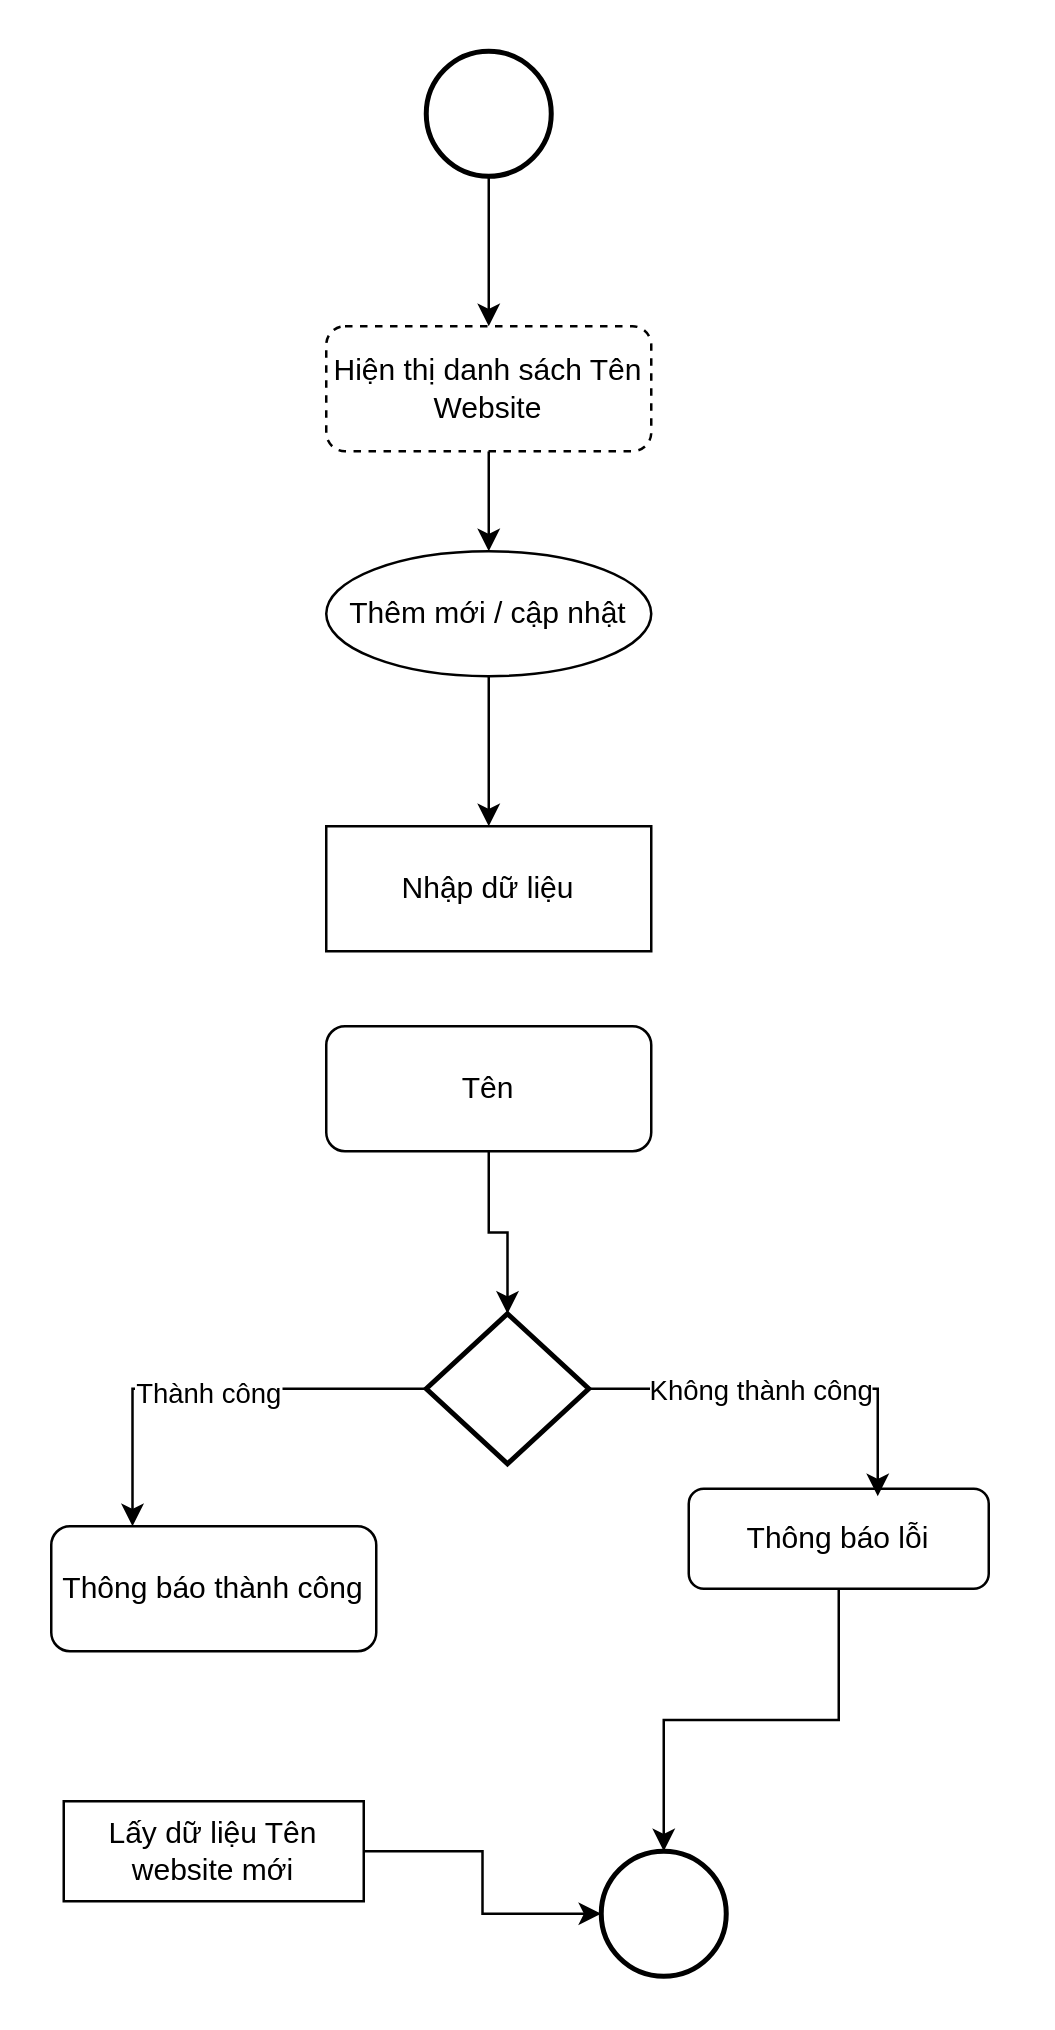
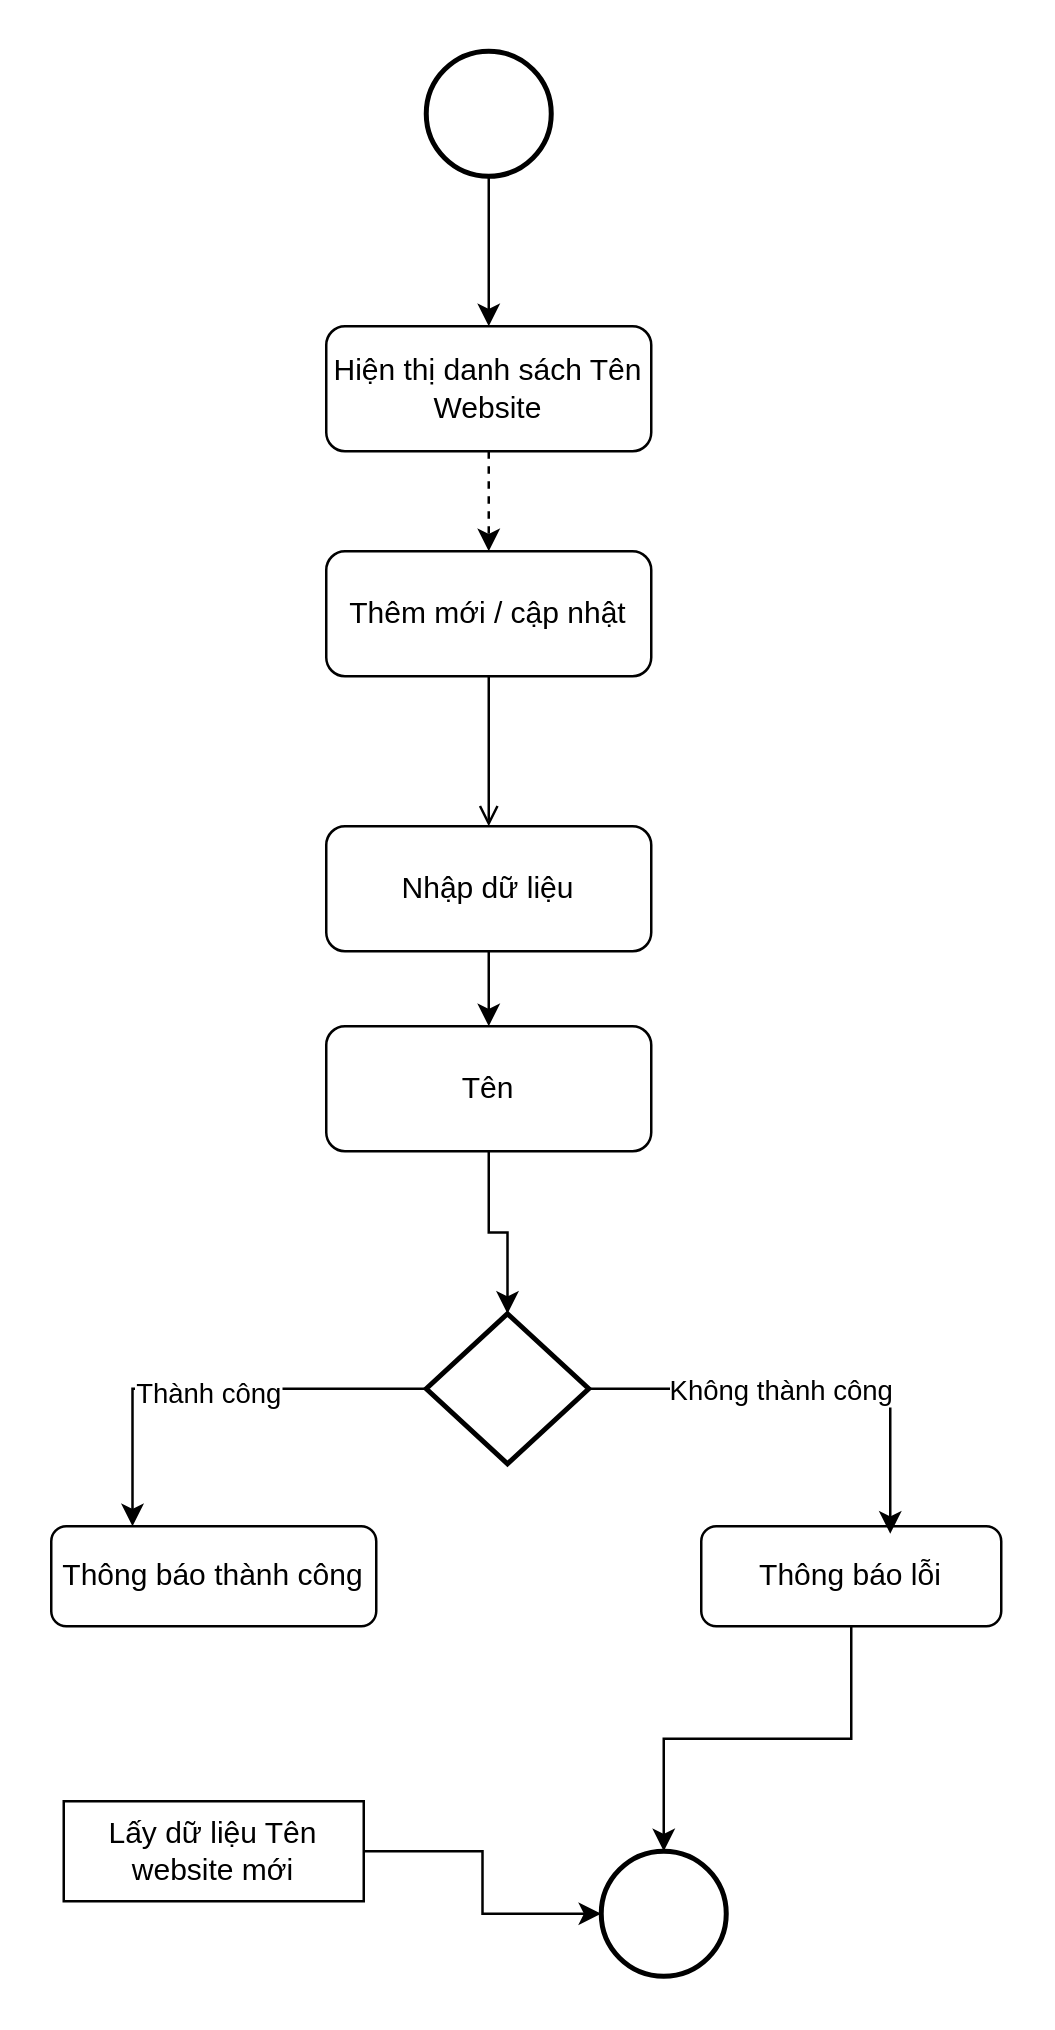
node "Hiện thị danh sách Tên Website": style dashed -> solid
edge "Hiện thị danh sách Tên Website" -> "Thêm mới / cập nhật": style solid -> dashed
node "Thêm mới / cập nhật": shape ellipse -> rounded rectangle
edge "Thêm mới / cập nhật" -> "Nhập dữ liệu": arrowhead classic -> open
node "Nhập dữ liệu": shape rectangle -> rounded rectangle
edge "Nhập dữ liệu" -> "Tên": added
node "Thông báo lỗi": moved (839, 1539) -> (851, 1576)
node "Thông báo thành công": size 325x125 -> 325x100
